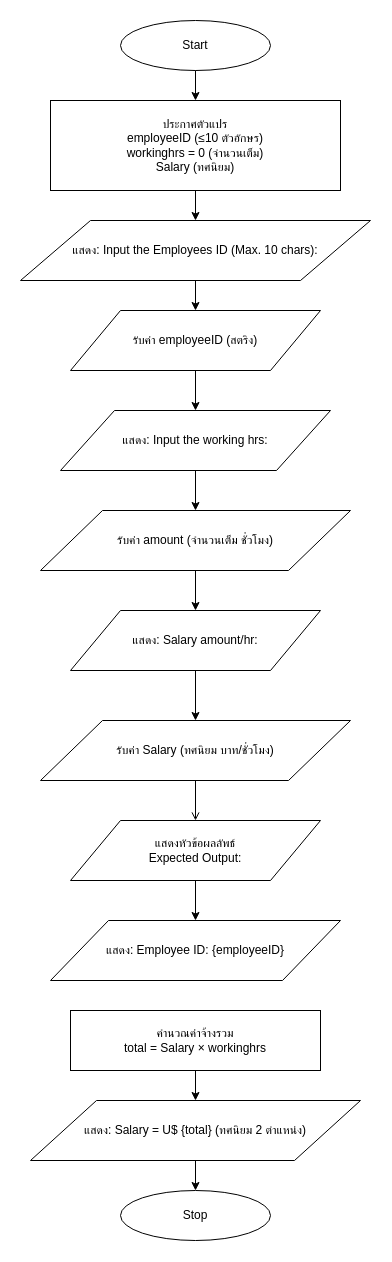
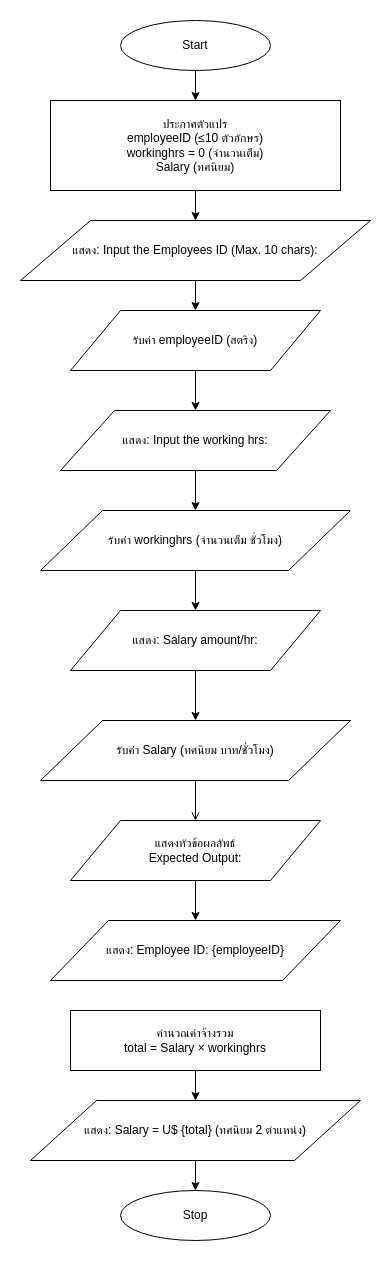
node "รับค่า amount (จำนวนเต็ม ชั่วโมง)": label "รับค่า amount (จำนวนเต็ม ชั่วโมง)" -> "รับค่า workinghrs (จำนวนเต็ม ชั่วโมง)"
